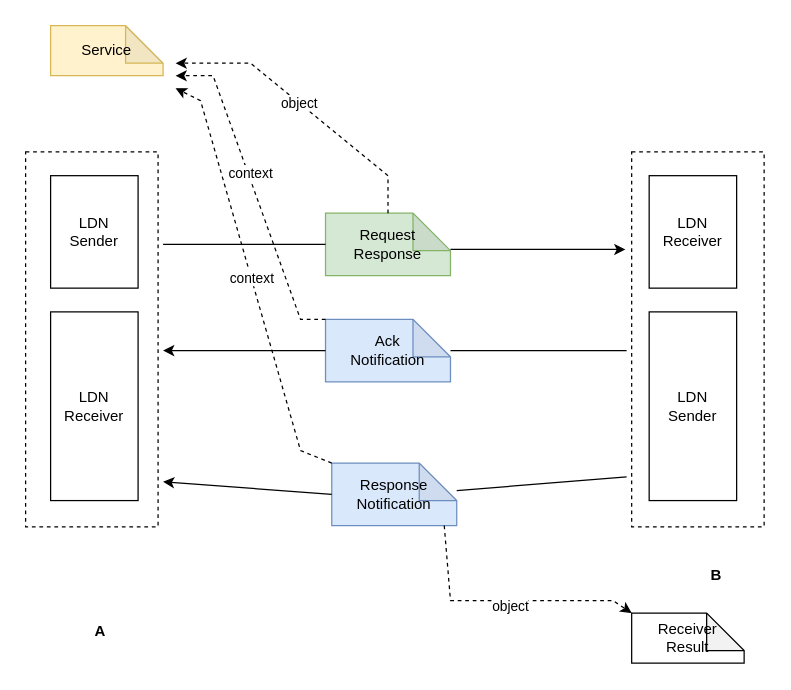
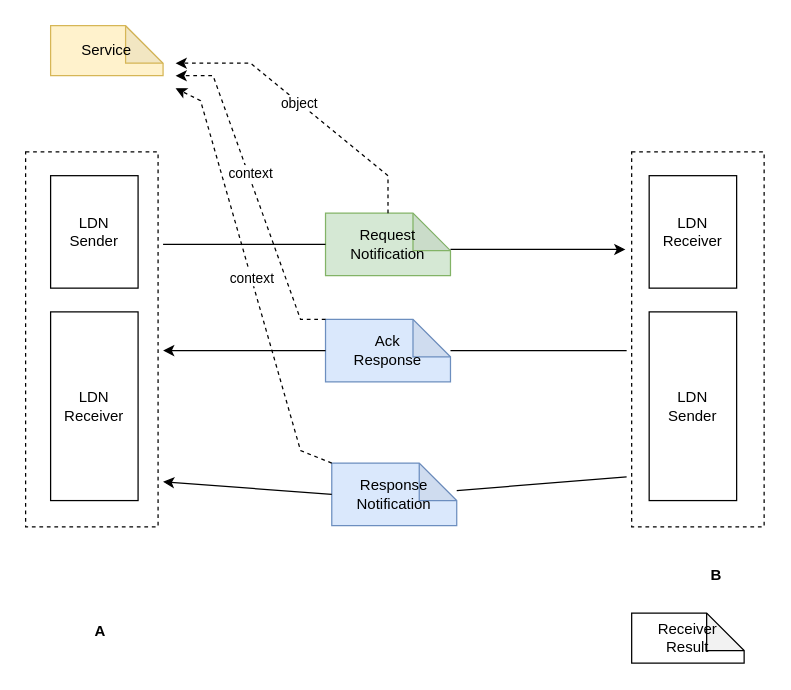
node "Request Response": label "Request Response" -> "Request Notification"
node "Ack Notification": label "Ack Notification" -> "Ack Response"
edge "Response Notification" -> "Receiver Result": removed, label "object"
